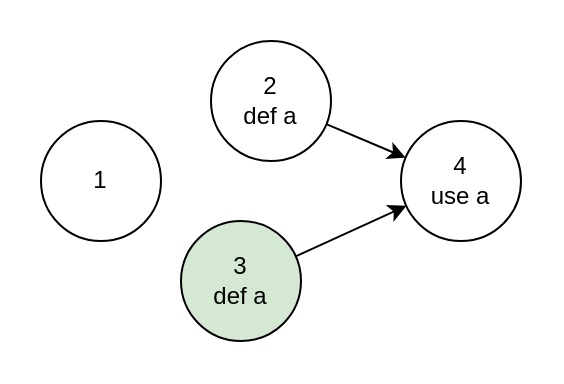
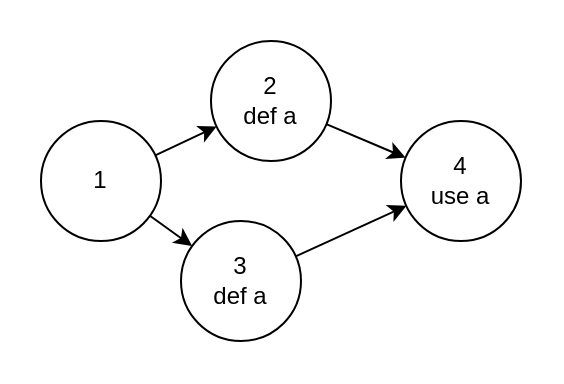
edge "1" -> "2 def a": added
edge "1" -> "3 def a": added
node "3 def a": fillcolor #d5e8d4 -> #ffffff
